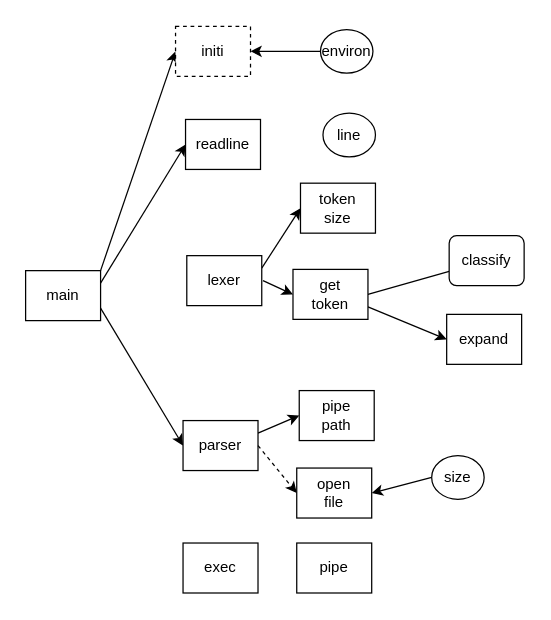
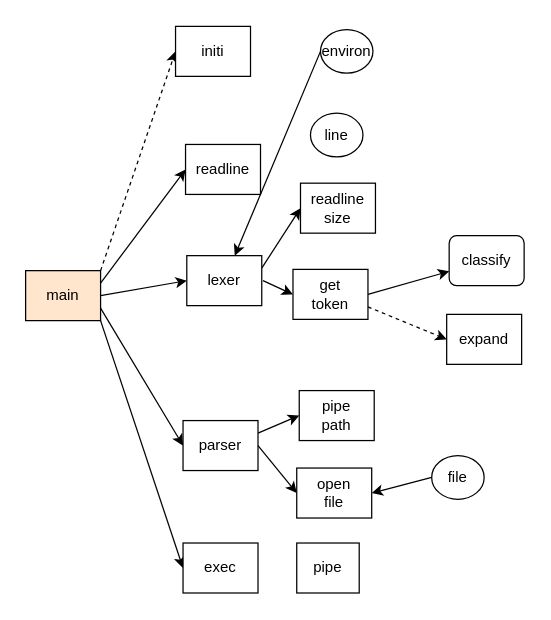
node "initi": style dashed -> solid
edge "environ" -> "initi": now "environ" -> "lexer"
node "line": moved (349, 135) -> (337, 135)
node "readline": moved (223, 144) -> (223, 169)
edge "main" -> "initi": style solid -> dashed
node "token size": label "token size" -> "readline size"
edge "classify" -- "get token": arrowhead none -> classic
edge "main" -> "lexer": added
node "main": fillcolor #ffffff -> #ffe6cc
edge "get token" -> "expand": style solid -> dashed
edge "main" -> "exec": added
edge "parser" -> "open file": style dashed -> solid
node "size": label "size" -> "file"
node "pipe": size 75x50 -> 63x50
